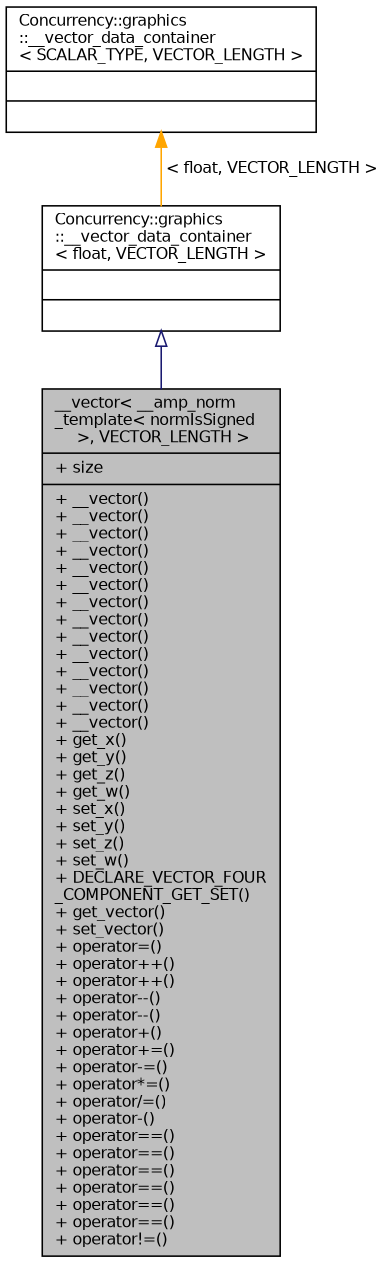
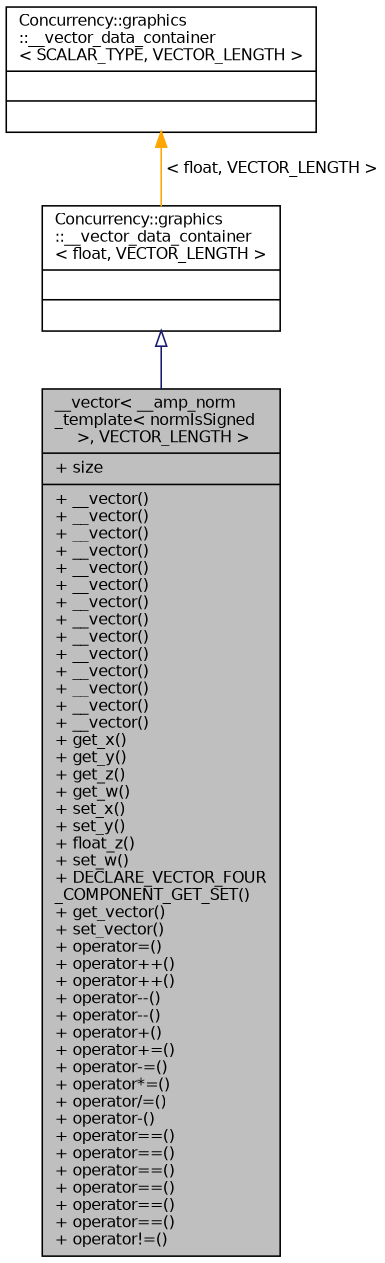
node "__vector< __amp_norm": text "+ set_z()" -> "+ float_z()"
